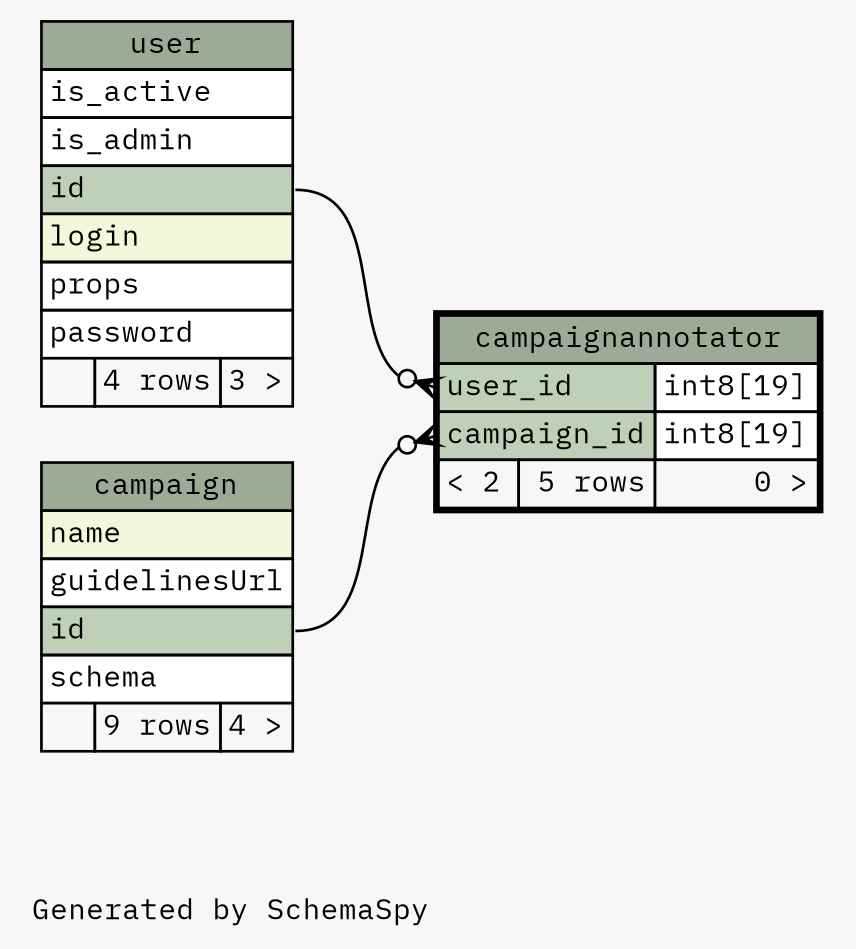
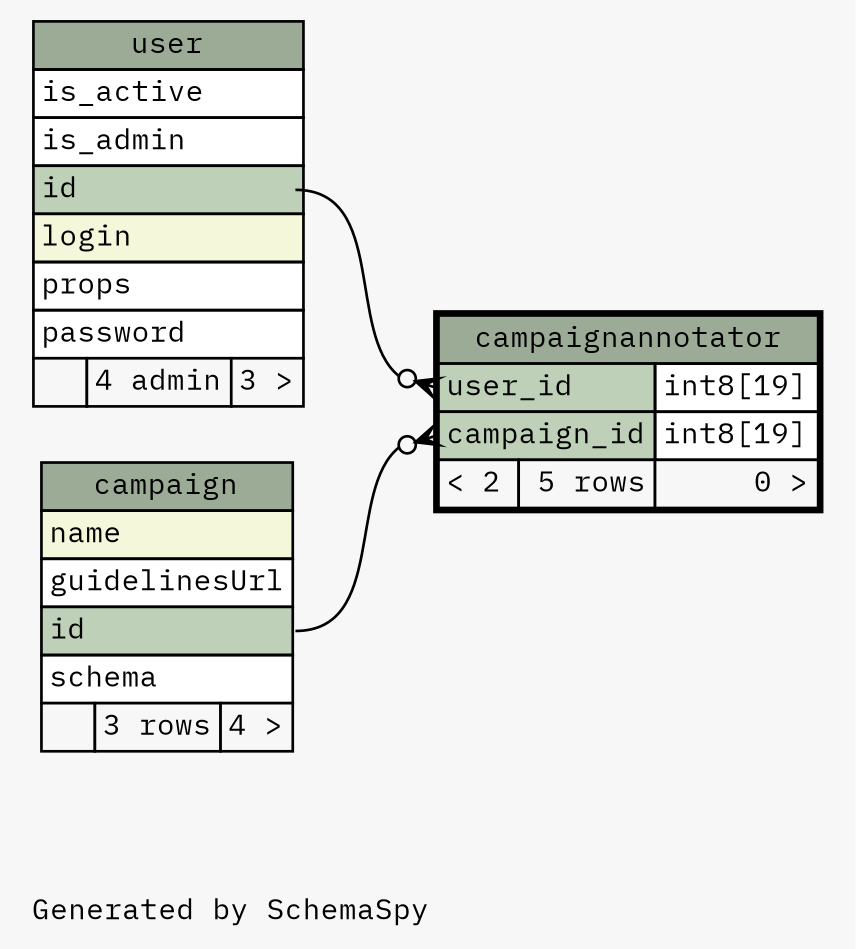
node "user": text "4 rows" -> "4 admin"
node "campaign": text "9 rows" -> "3 rows"
